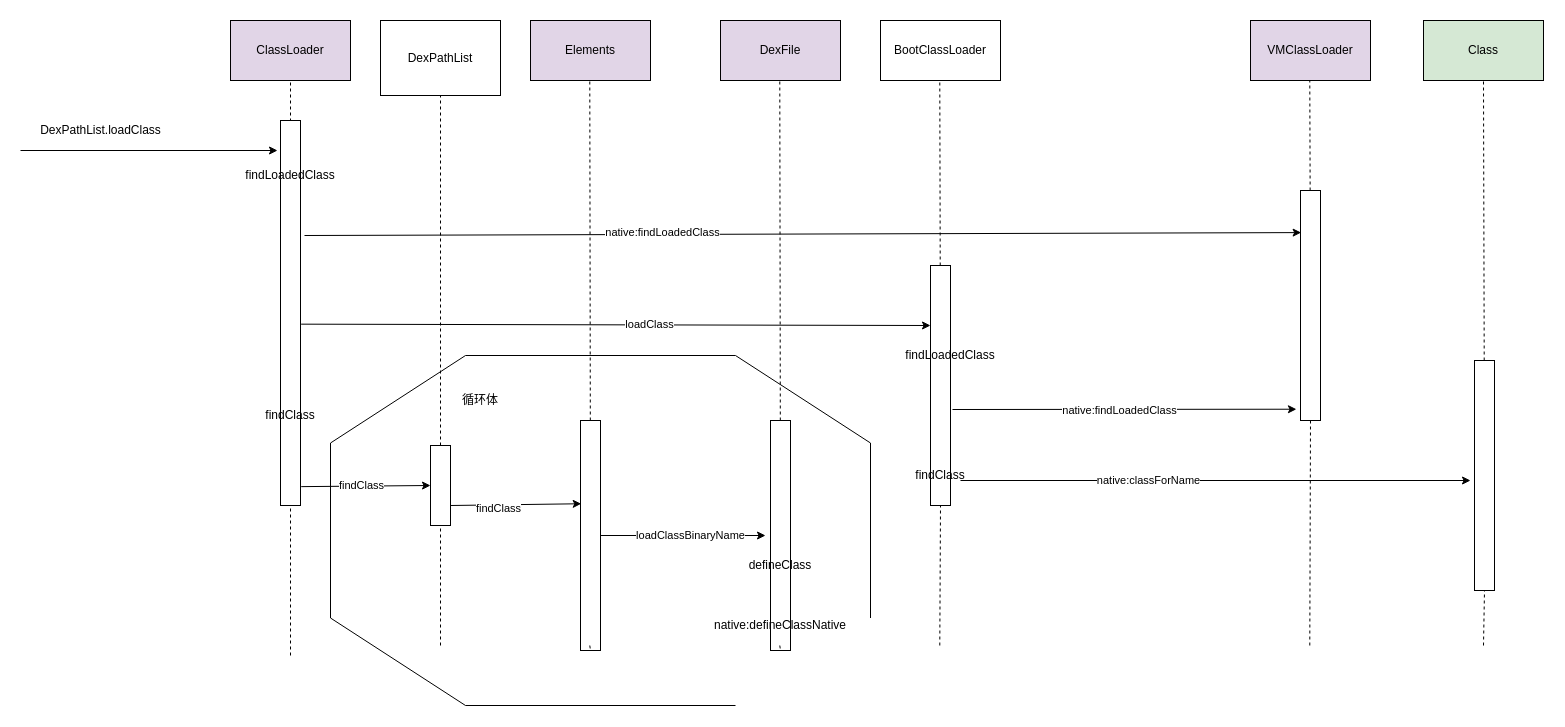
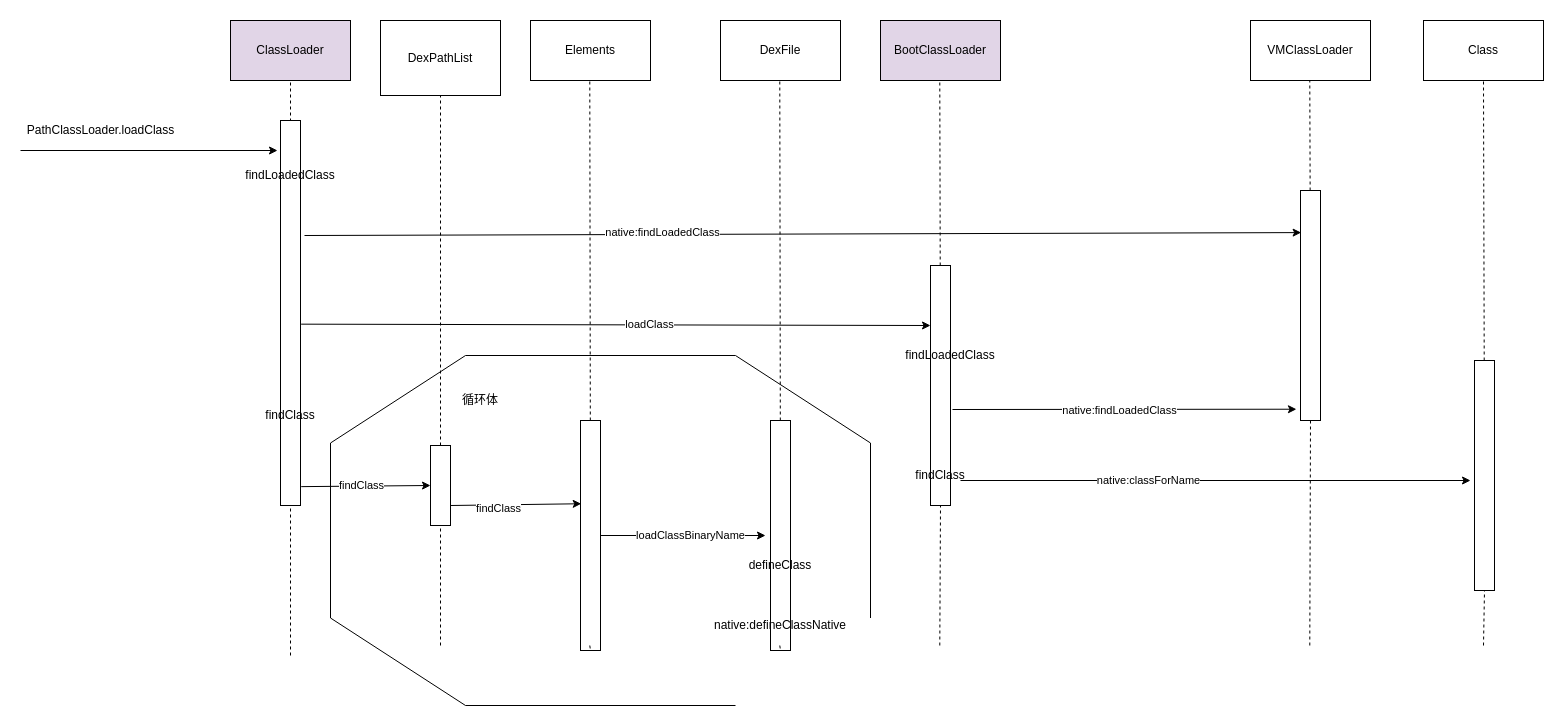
node "Elements": fillcolor #e1d5e7 -> #ffffff
node "DexFile": fillcolor #e1d5e7 -> #ffffff
node "BootClassLoader": fillcolor #ffffff -> #e1d5e7
node "VMClassLoader": fillcolor #e1d5e7 -> #ffffff
node "Class": fillcolor #d5e8d4 -> #ffffff
node "DexPathList.loadClass": label "DexPathList.loadClass" -> "PathClassLoader.loadClass"
